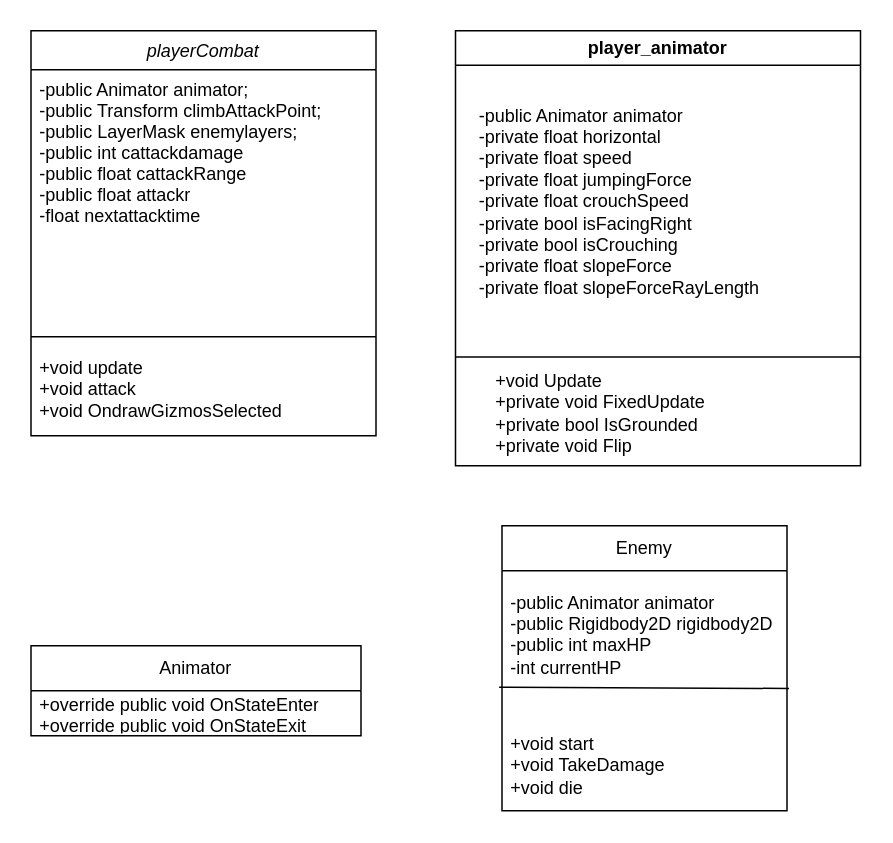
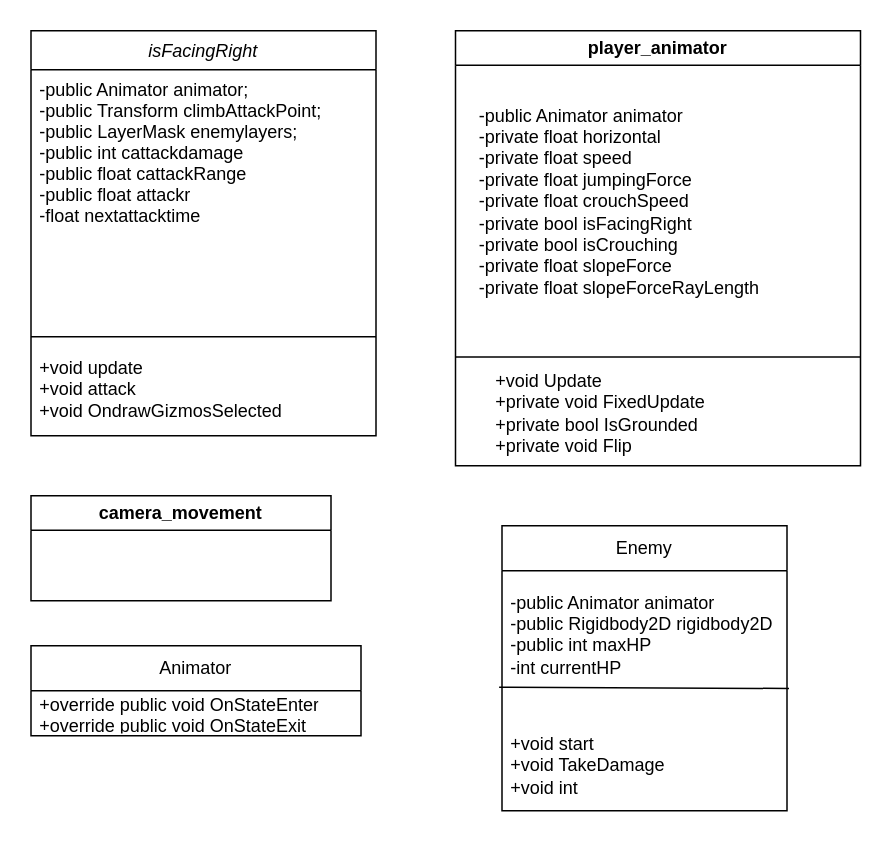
node "playerCombat": label "playerCombat" -> "isFacingRight"
node "camera_movement": added
node "+void start +void TakeDamage +void die": label "+void start +void TakeDamage +void die" -> "+void start +void TakeDamage +void int"
